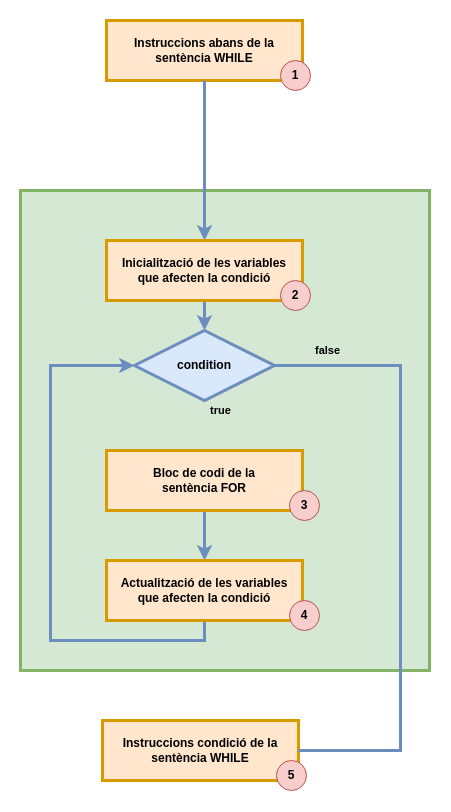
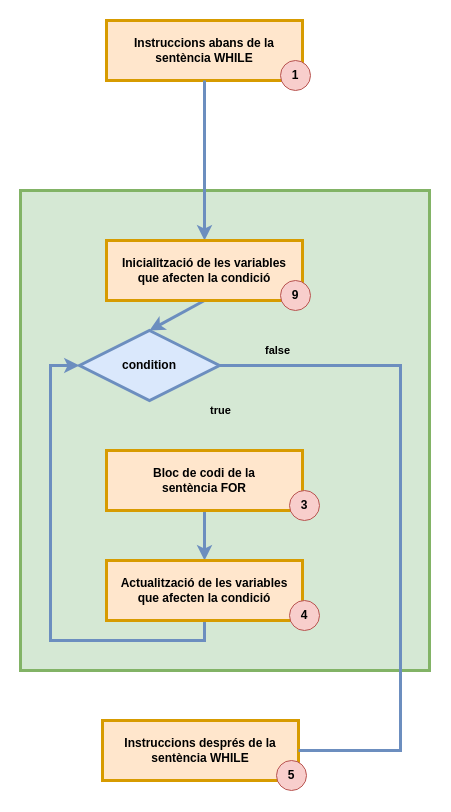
node "2": label "2" -> "9"
node "condition": moved (205, 366) -> (150, 366)
node "Instruccions condició de la sentència WHILE": label "Instruccions condició de la sentència WHILE" -> "Instruccions després de la sentència WHILE"
